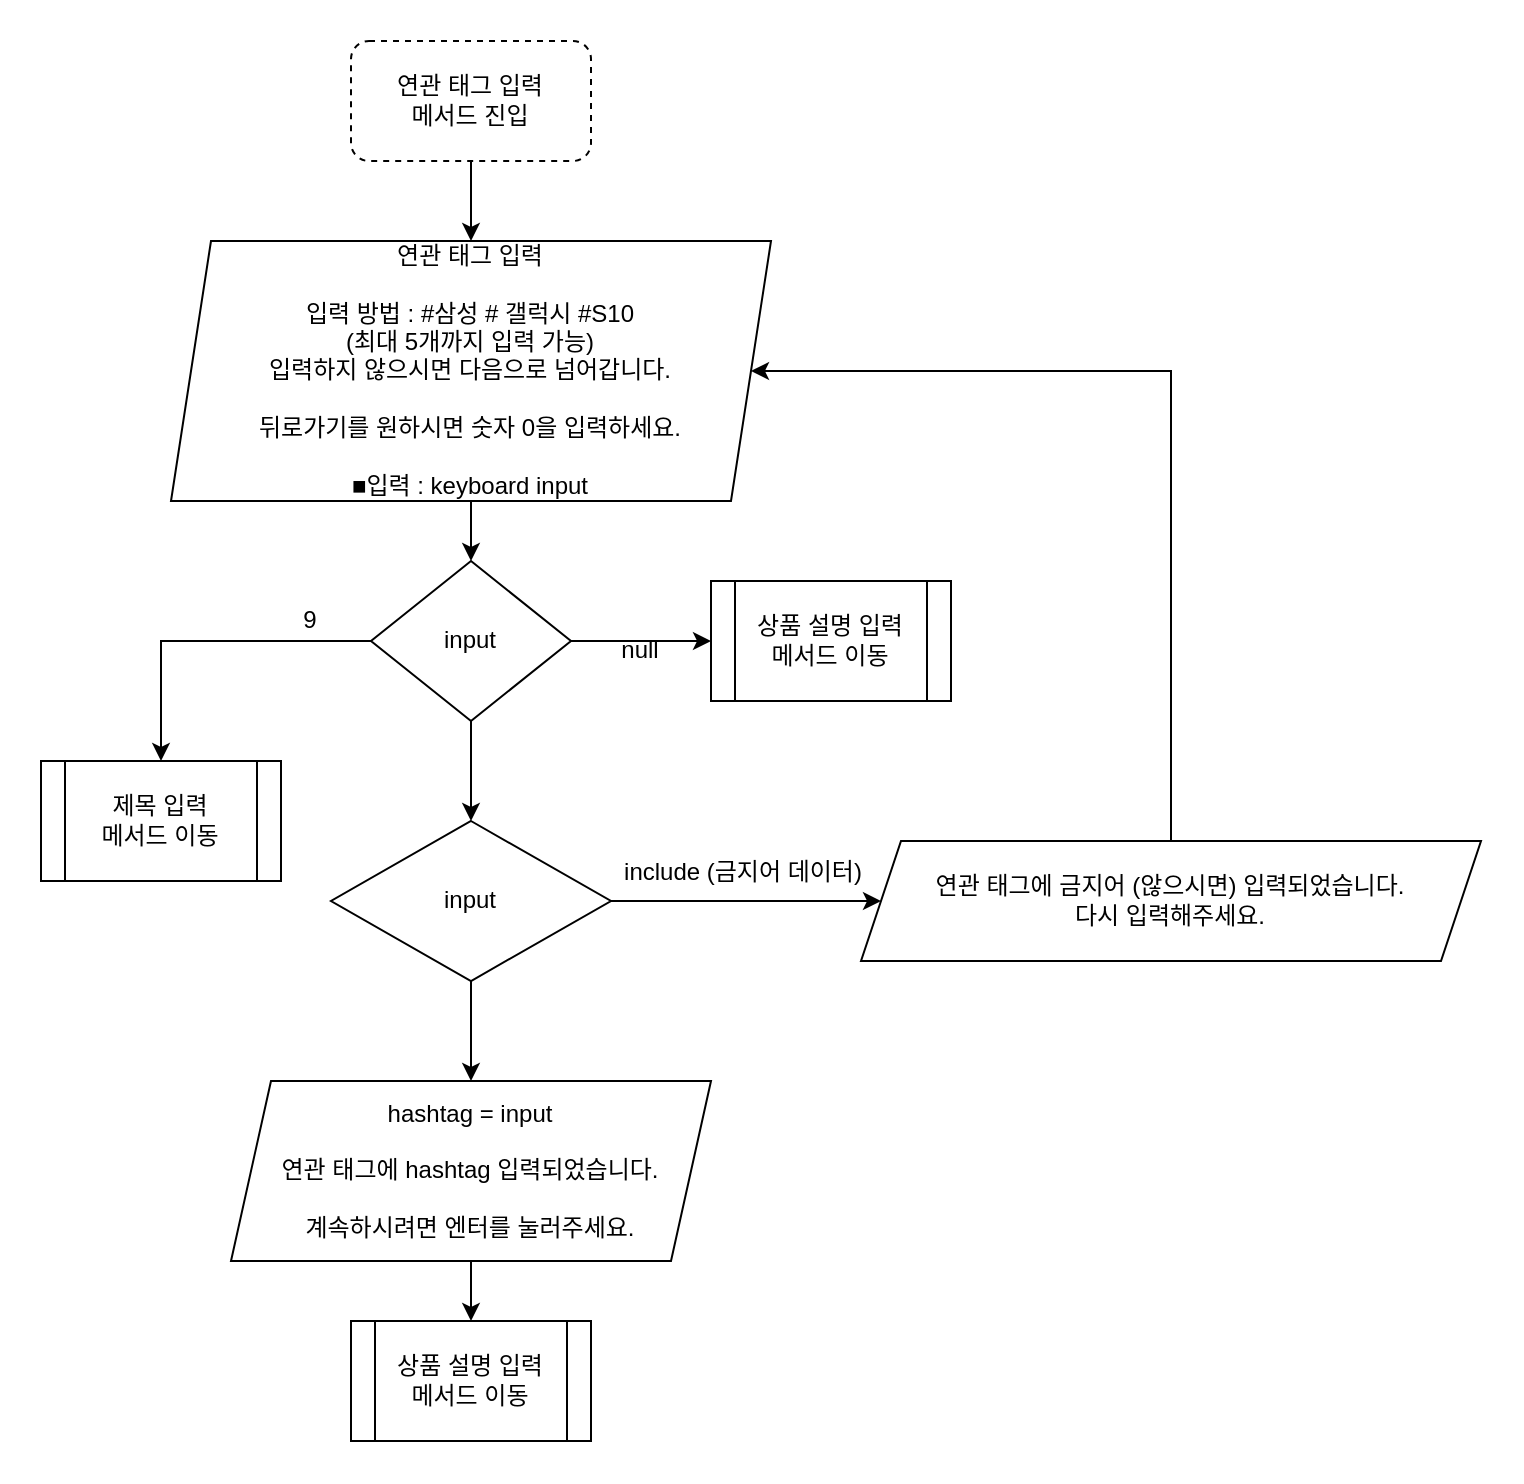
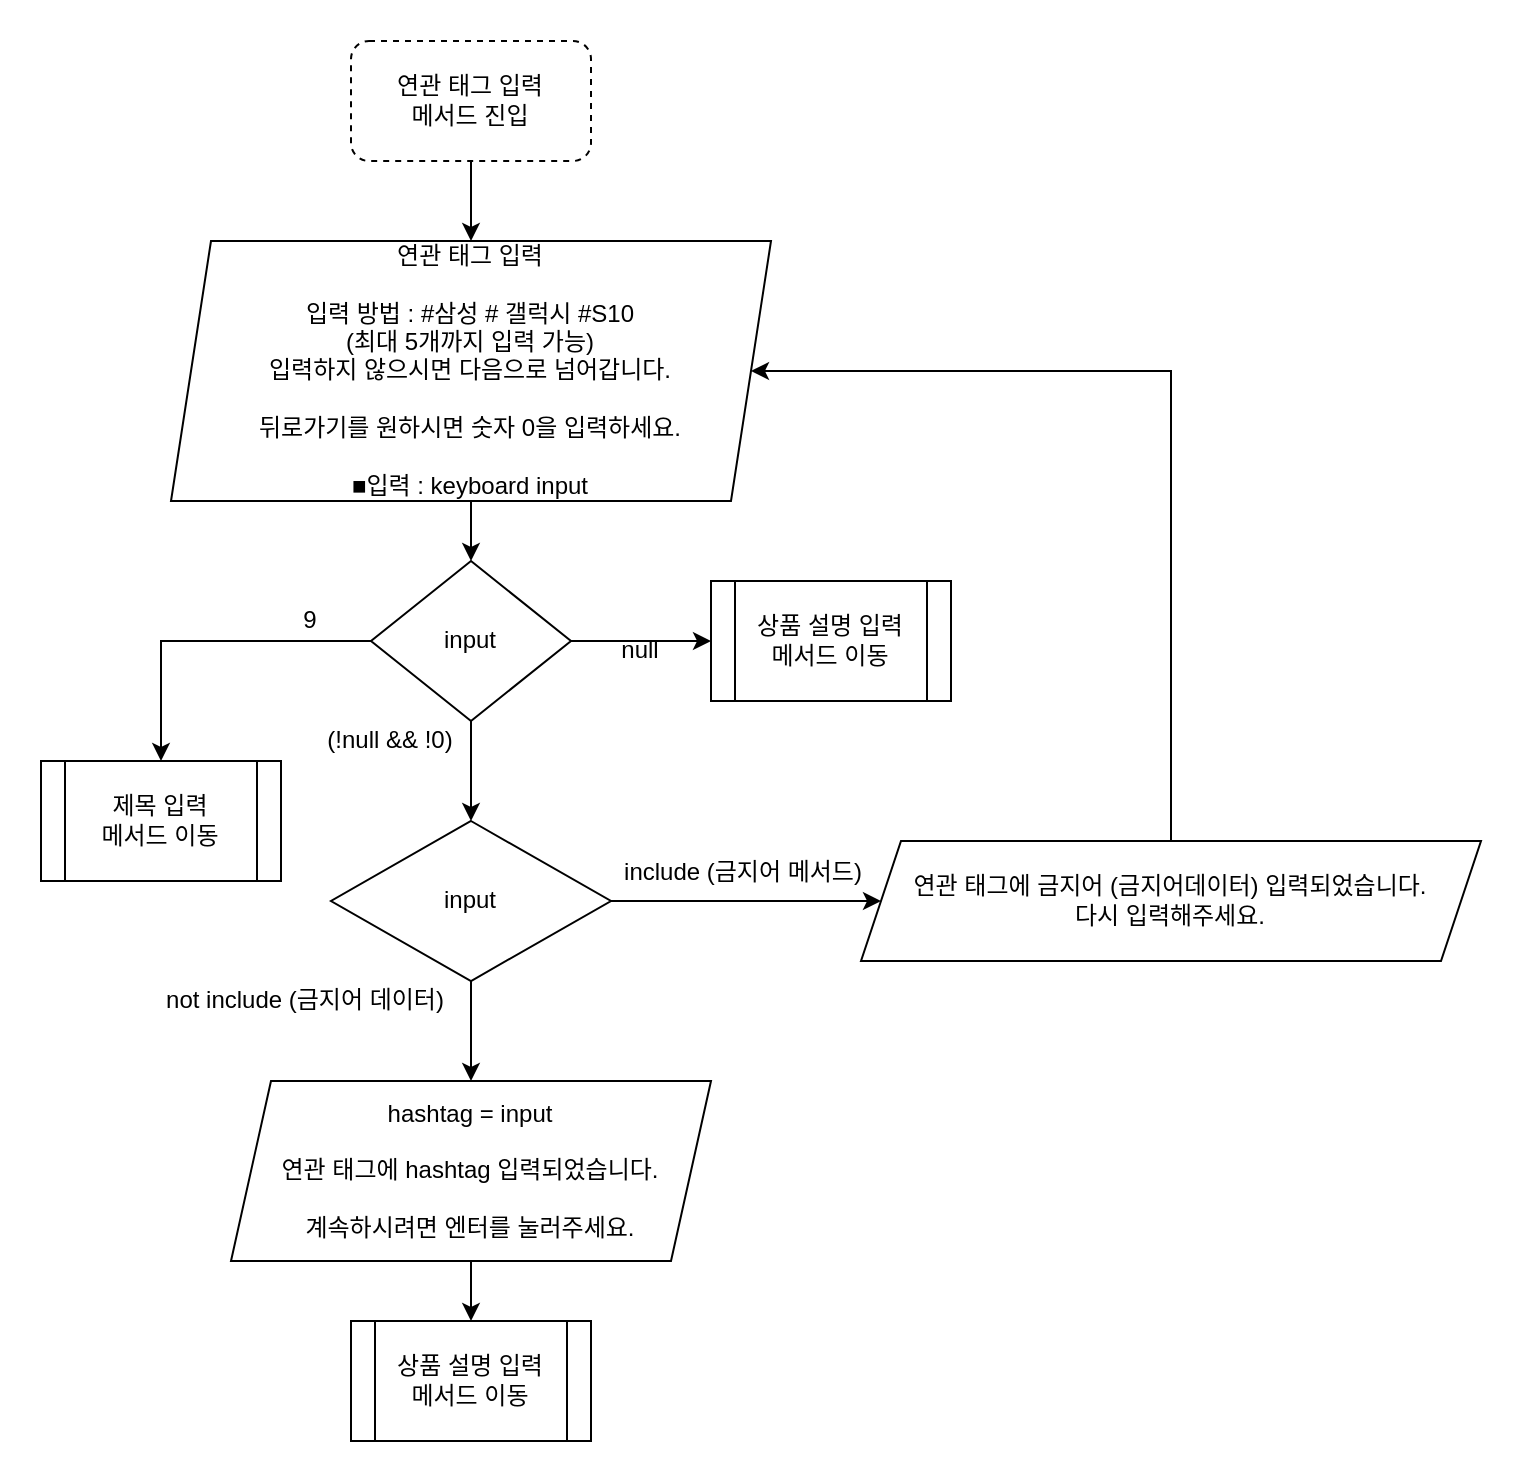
node "(!null && !0)": added
node "include (금지어 데이터)": label "include (금지어 데이터)" -> "include (금지어 메서드)"
node "연관 태그에 금지어 (않으시면) 입력되었습니다. 다시 입력해주세요.": label "연관 태그에 금지어 (않으시면) 입력되었습니다. 다시 입력해주세요." -> "연관 태그에 금지어 (금지어데이터) 입력되었습니다. 다시 입력해주세요."
node "not include (금지어 데이터)": added
